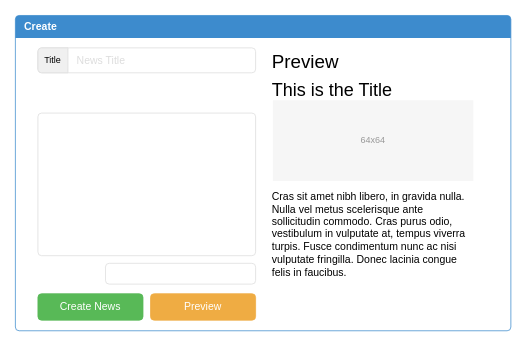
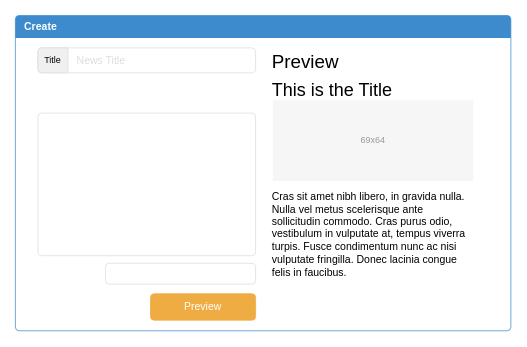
node "64x64": label "64x64" -> "69x64"
node "Create News": removed
